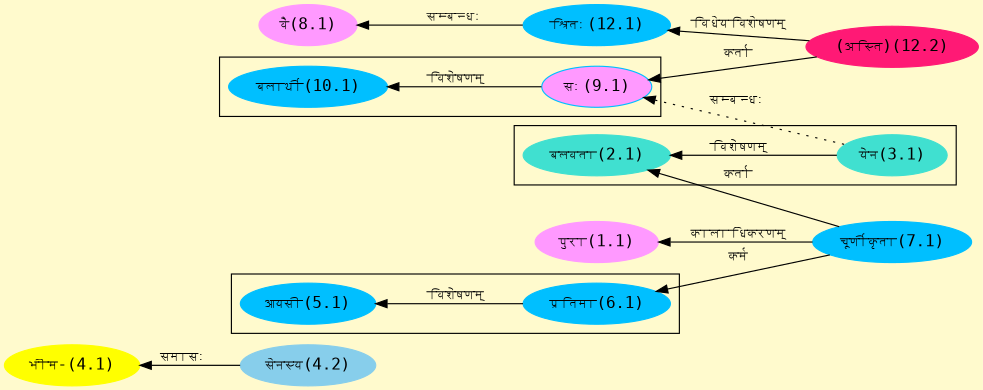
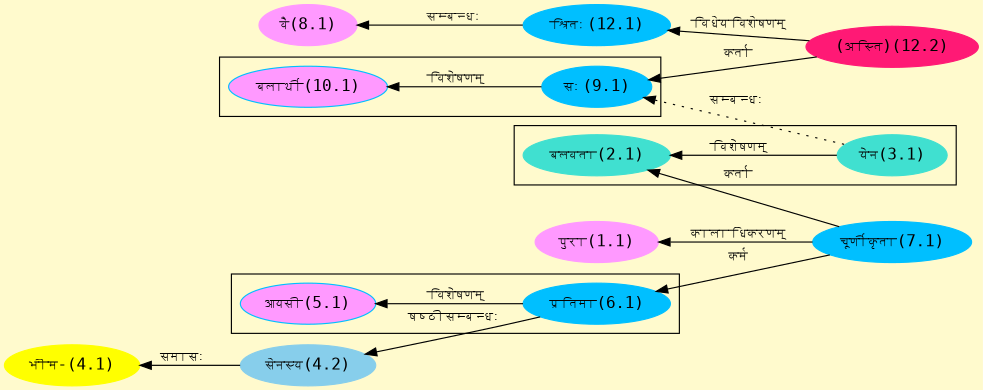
node "बलार्थी(10.1)": fillcolor #00bfff -> #ff99ff
node "सः(9.1)": fillcolor #ff99ff -> #00bfff
node "आयसी(5.1)": fillcolor #00bfff -> #ff99ff
edge "प्रतिमा(6.1)" -> "सेनस्य(4.2)": added, label "षष्ठीसम्बन्धः"
